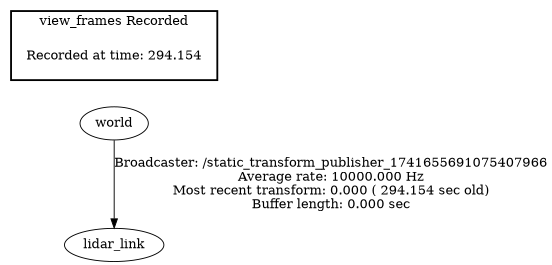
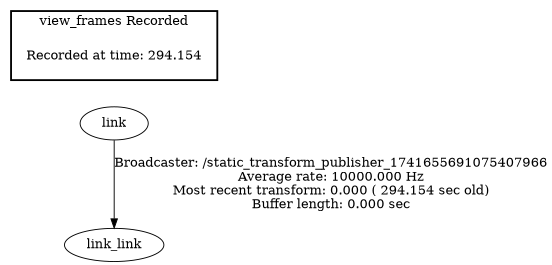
node "world": label "world" -> "link"
node "lidar_link": label "lidar_link" -> "link_link"
